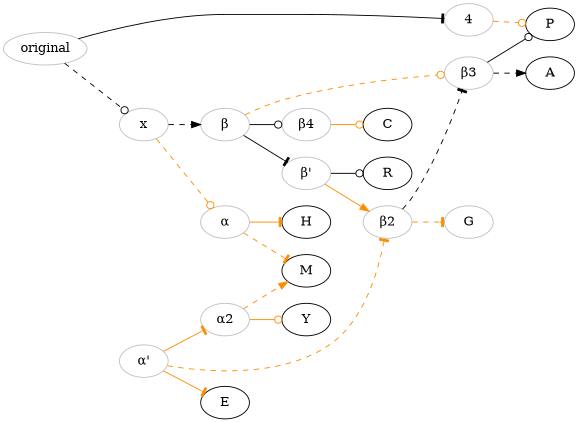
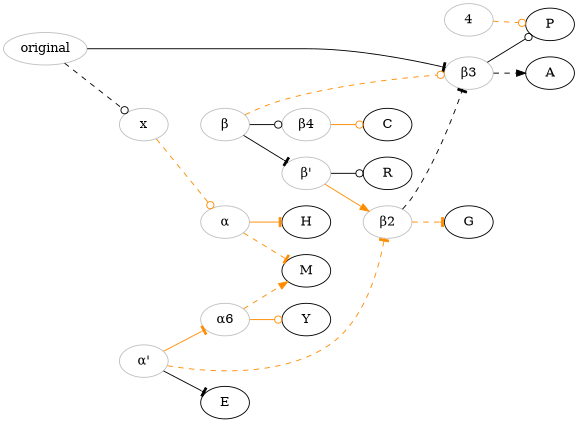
edge "original" -> "4": now "original" -> "β3"
edge "x" -> "β": removed
node "G": color grey -> black
node "α2": label "α2" -> "α6"
edge "α'" -> "E": color darkorange -> black
